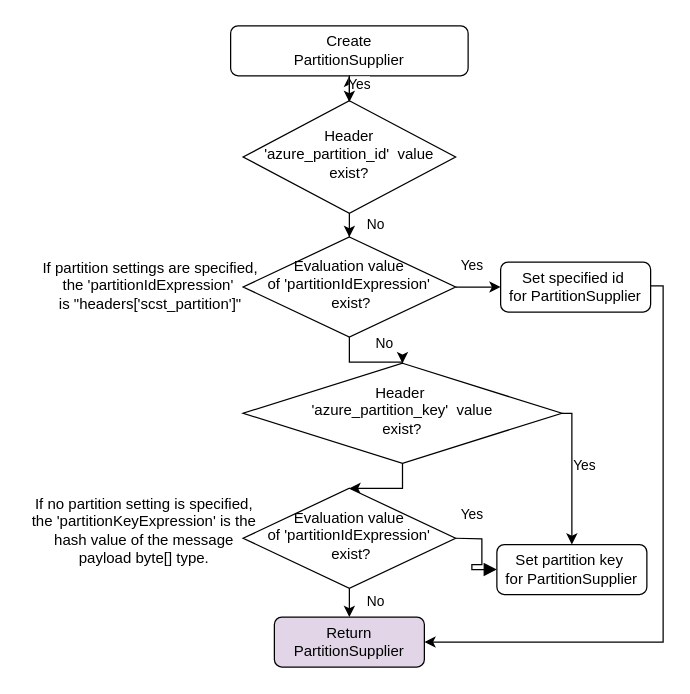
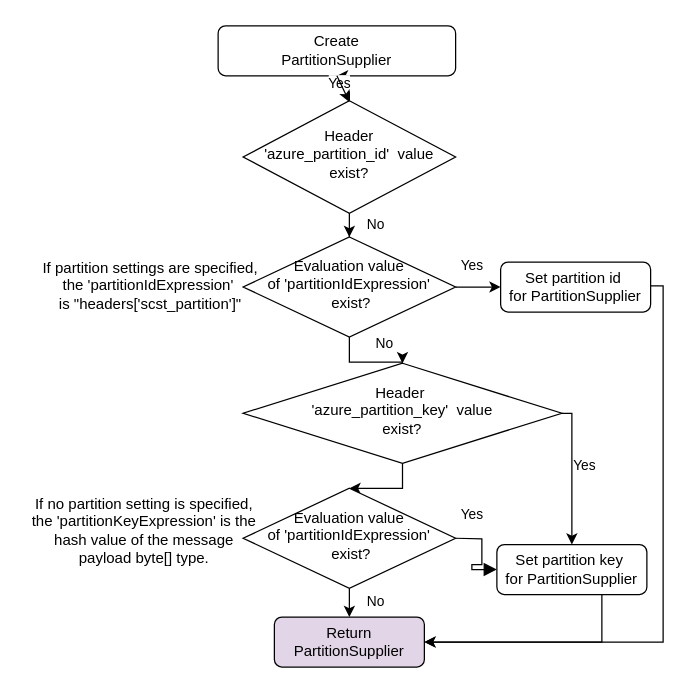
node "Create PartitionSupplier": moved (349, 51) -> (337, 51)
node "Set specified id for PartitionSupplier": label "Set specified id for PartitionSupplier" -> "Set partition id for PartitionSupplier"
edge "Set partition key for PartitionSupplier" -> "Return PartitionSupplier": added
